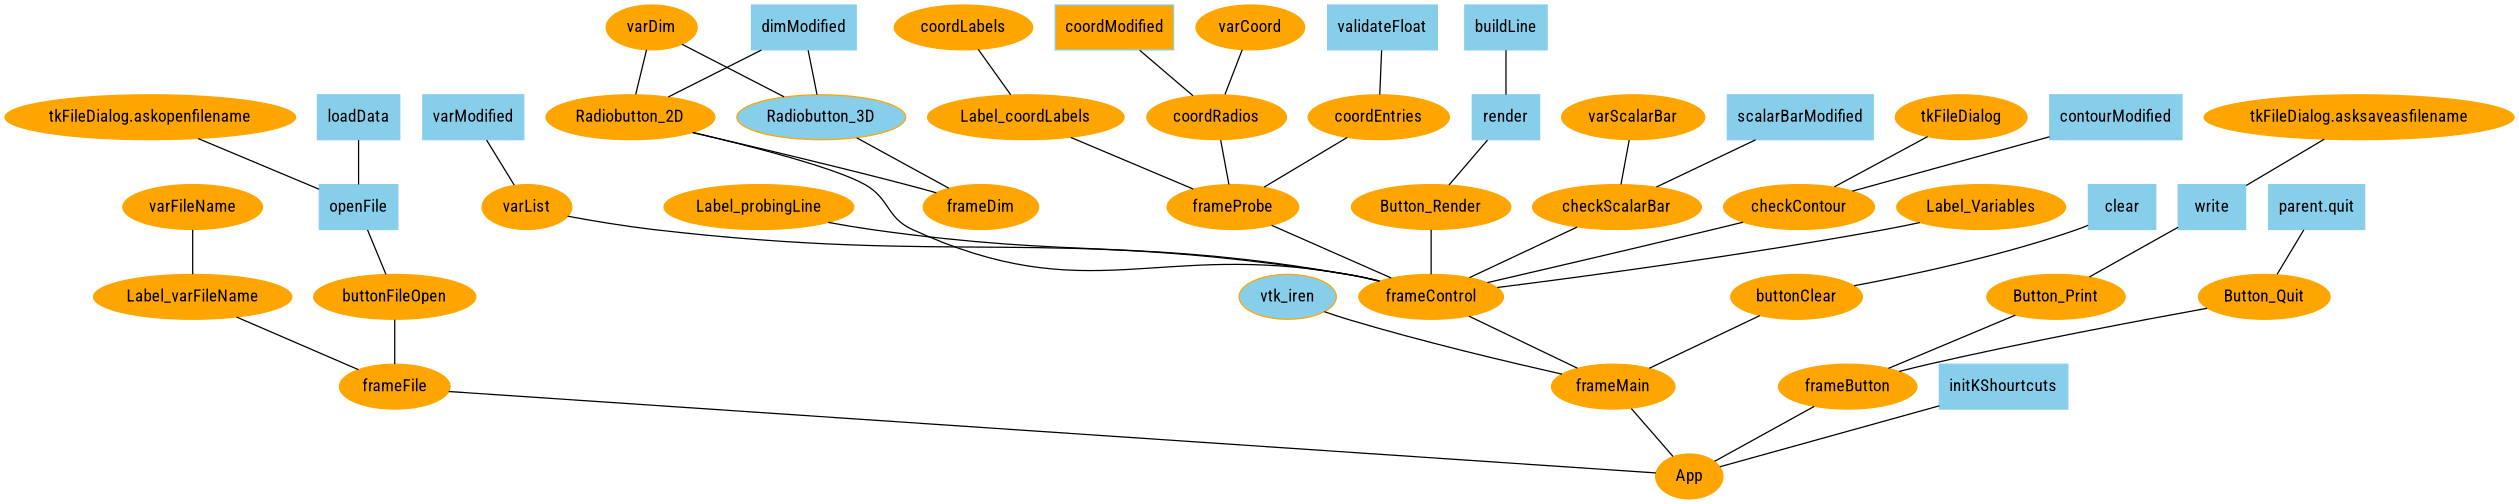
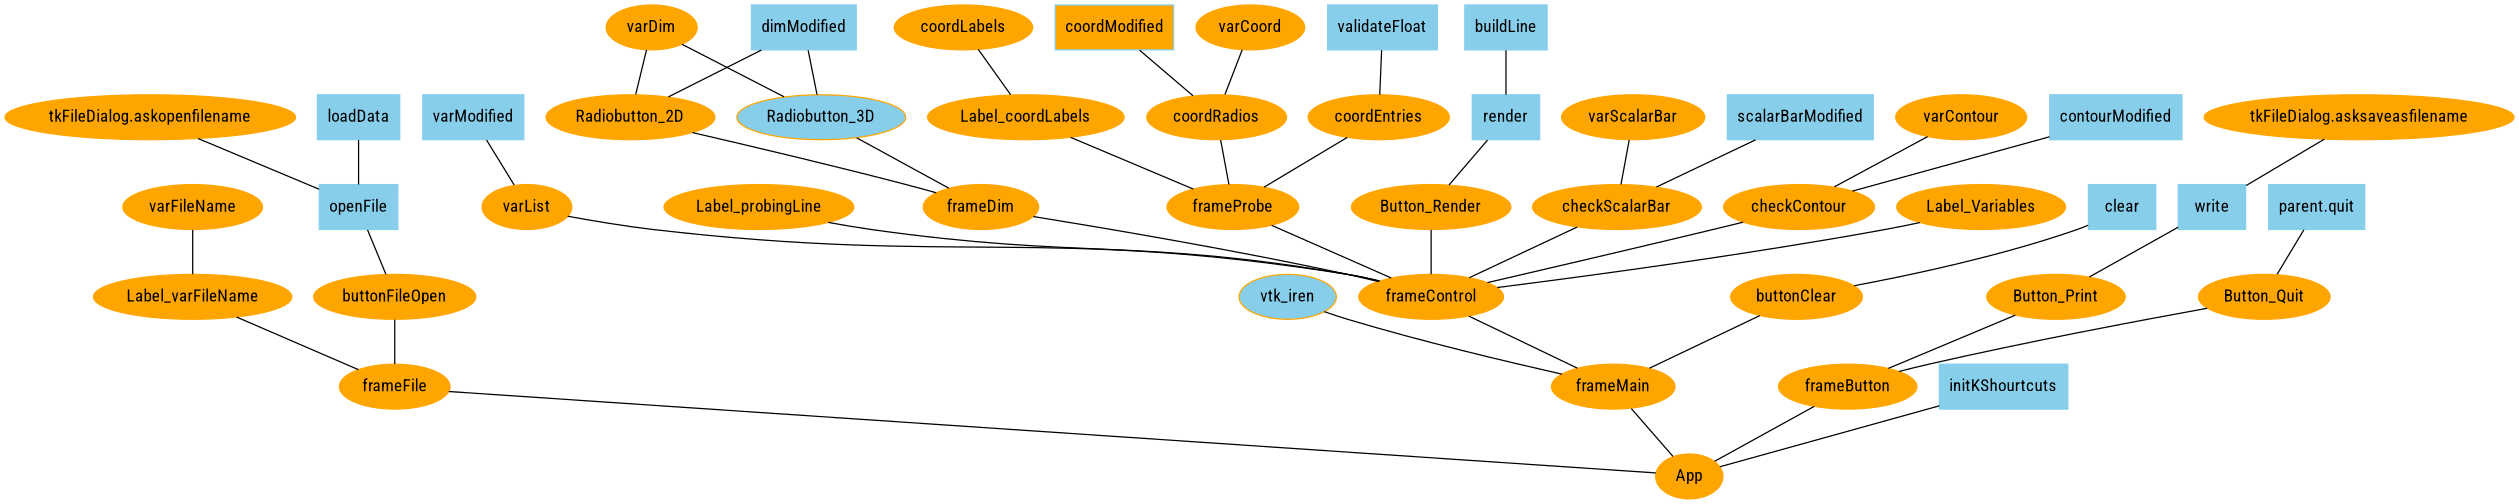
node "tkFileDialog": label "tkFileDialog" -> "varContour"
edge "Radiobutton_2D" -- "frameControl": now "frameDim" -- "frameControl"
